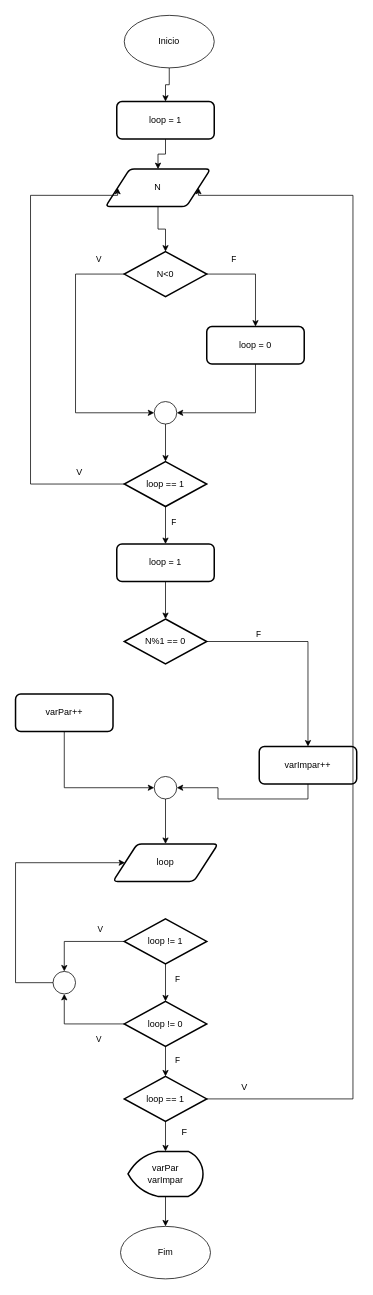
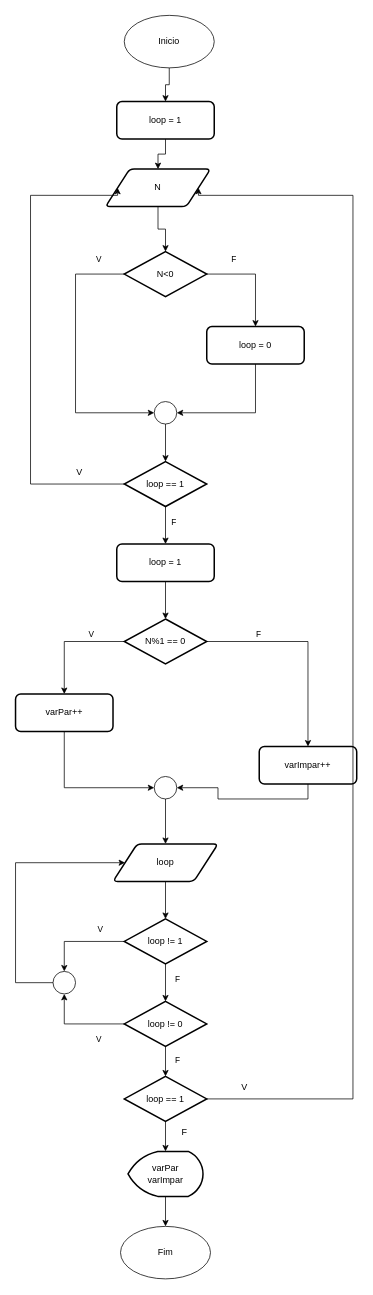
edge "N%1 == 0" -> "varPar++": added, label "V"
edge "loop" -> "loop != 1": added
